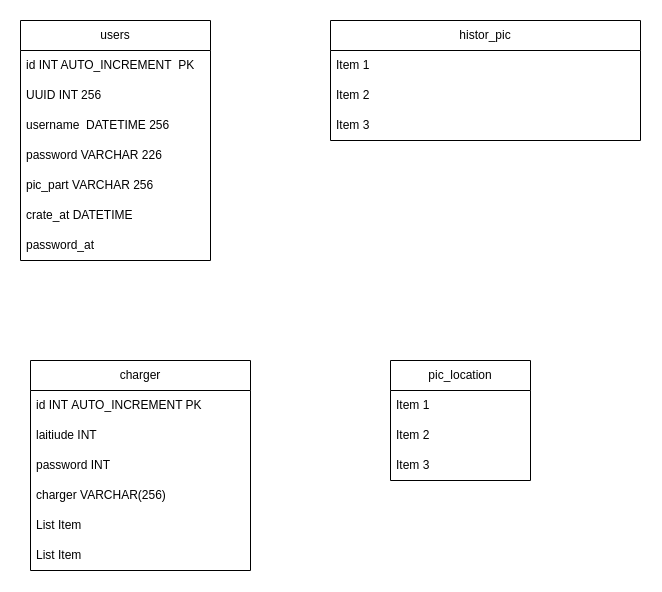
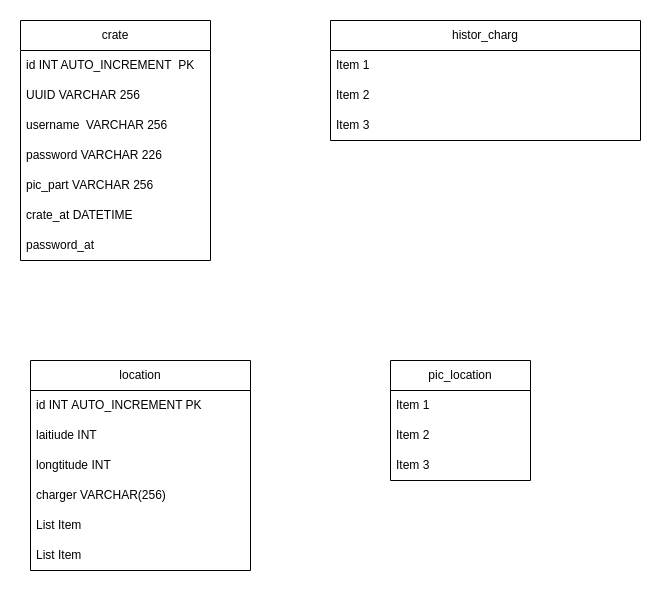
node "users": label "users" -> "crate"
node "histor_pic": label "histor_pic" -> "histor_charg"
node "UUID INT 256": label "UUID INT 256" -> "UUID VARCHAR 256"
node "username DATETIME 256": label "username DATETIME 256" -> "username VARCHAR 256"
node "charger": label "charger" -> "location"
node "password INT": label "password INT" -> "longtitude INT"
